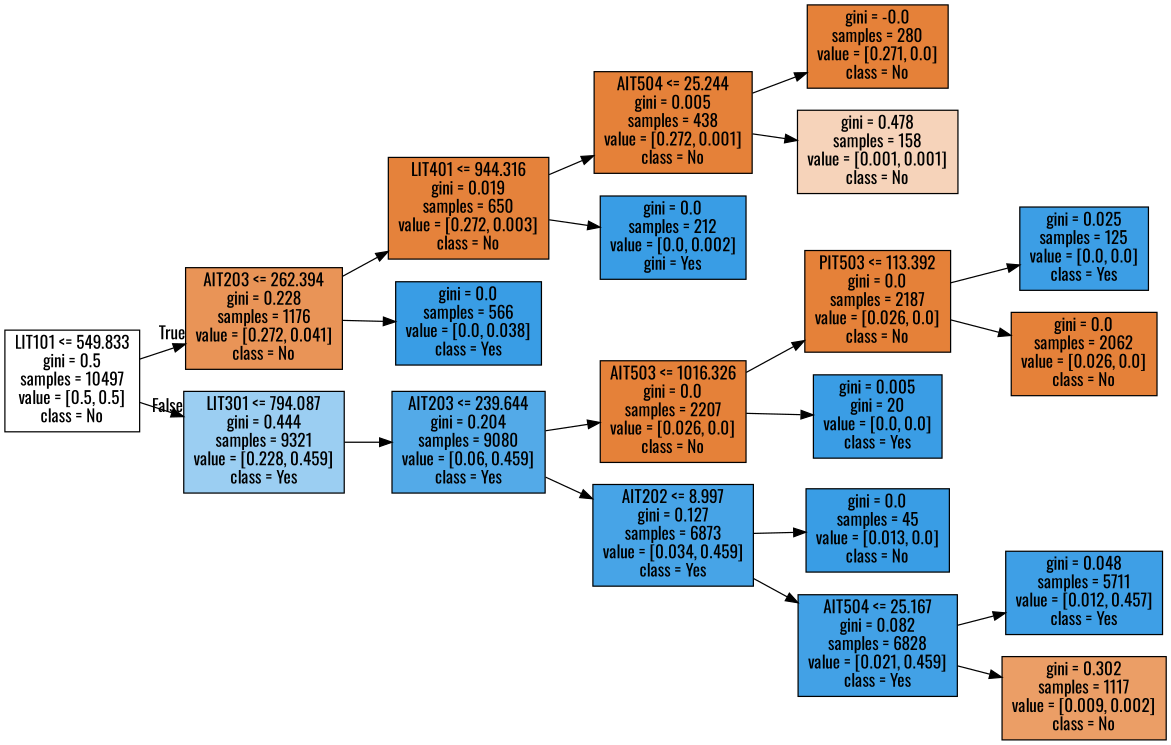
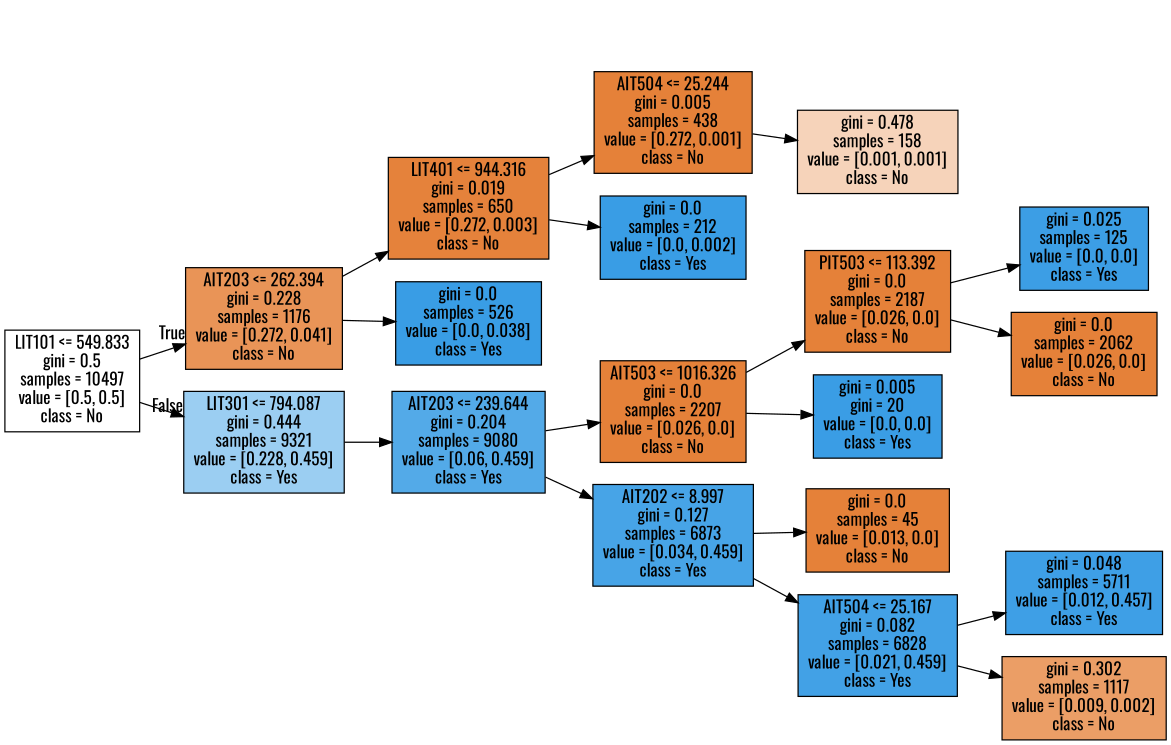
node "gini = -0.0 samples = 280 value = [0.271, 0.0] class = No": removed
node "gini = 0.0 samples = 212 value = [0.0, 0.002] gini = Yes": label "gini = 0.0 samples = 212 value = [0.0, 0.002] gini = Yes" -> "gini = 0.0 samples = 212 value = [0.0, 0.002] class = Yes"
node "gini = 0.0 samples = 566 value = [0.0, 0.038] class = Yes": label "gini = 0.0 samples = 566 value = [0.0, 0.038] class = Yes" -> "gini = 0.0 samples = 526 value = [0.0, 0.038] class = Yes"
node "gini = 0.0 samples = 45 value = [0.013, 0.0] class = No": fillcolor #399de5 -> #e58139
